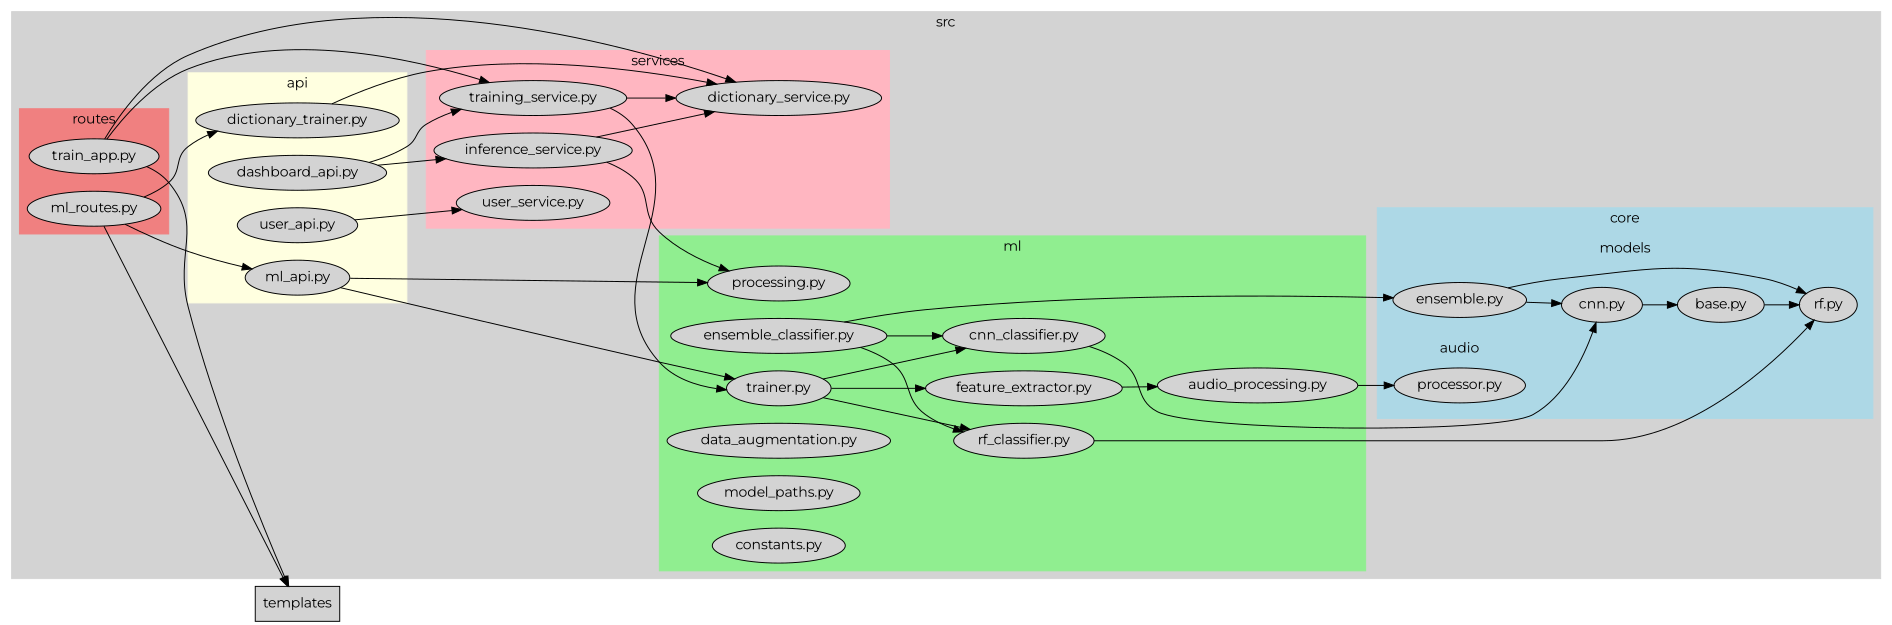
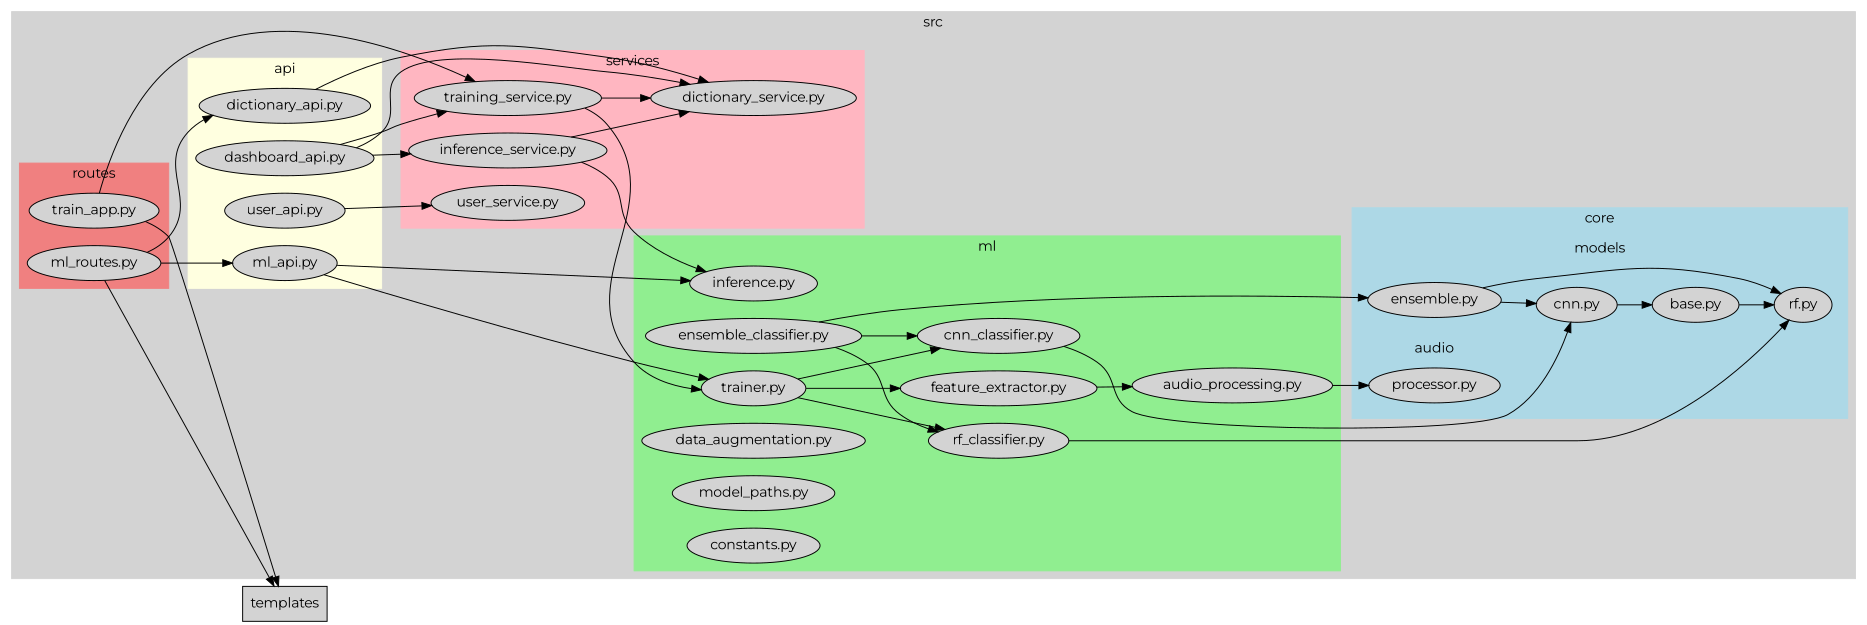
edge "train_app.py" -> "dictionary_service.py": now "dashboard_api.py" -> "dictionary_service.py"
node "dictionary_trainer.py": label "dictionary_trainer.py" -> "dictionary_api.py"
node "processing.py": label "processing.py" -> "inference.py"
